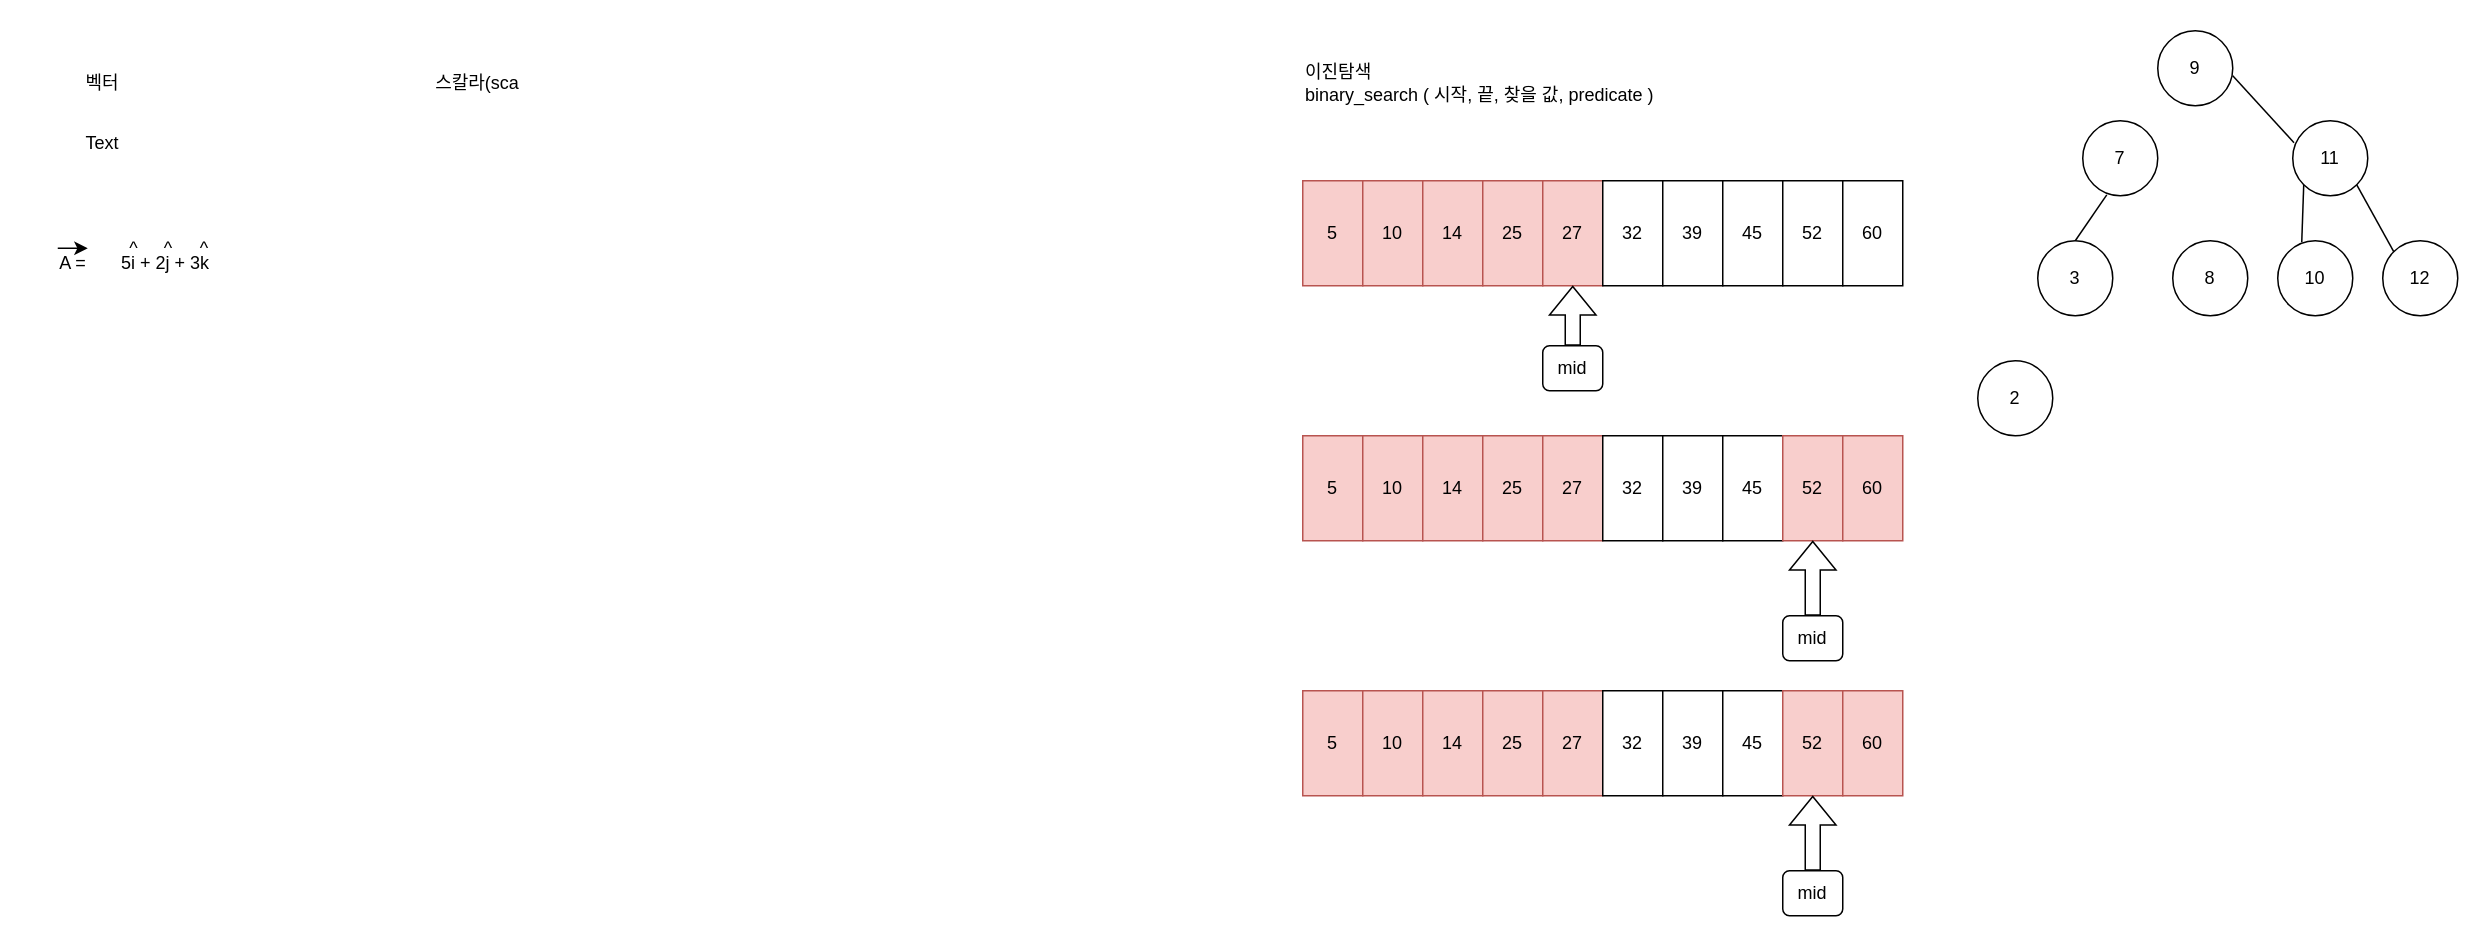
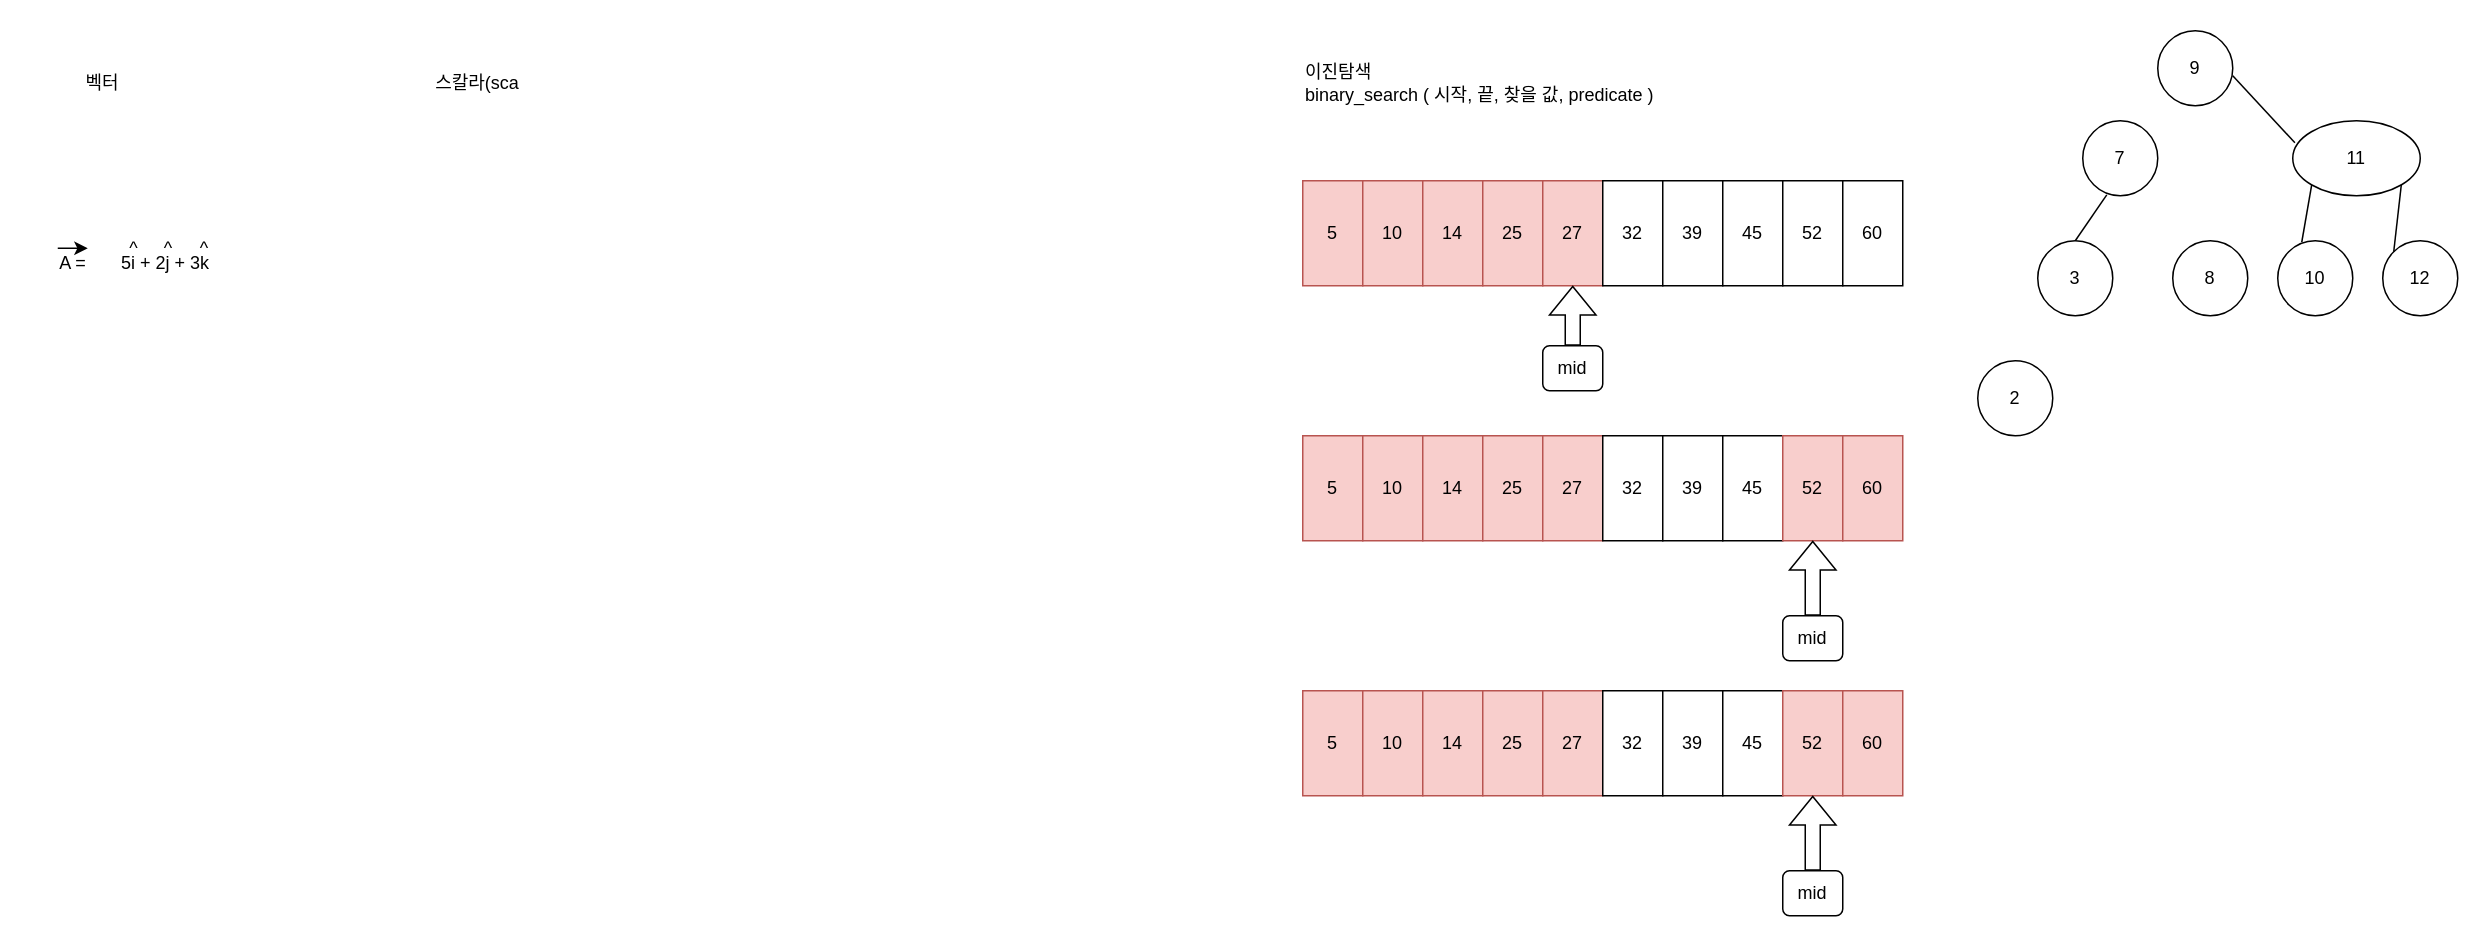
node "Text": removed
node "11": size 75x75 -> 128x75
